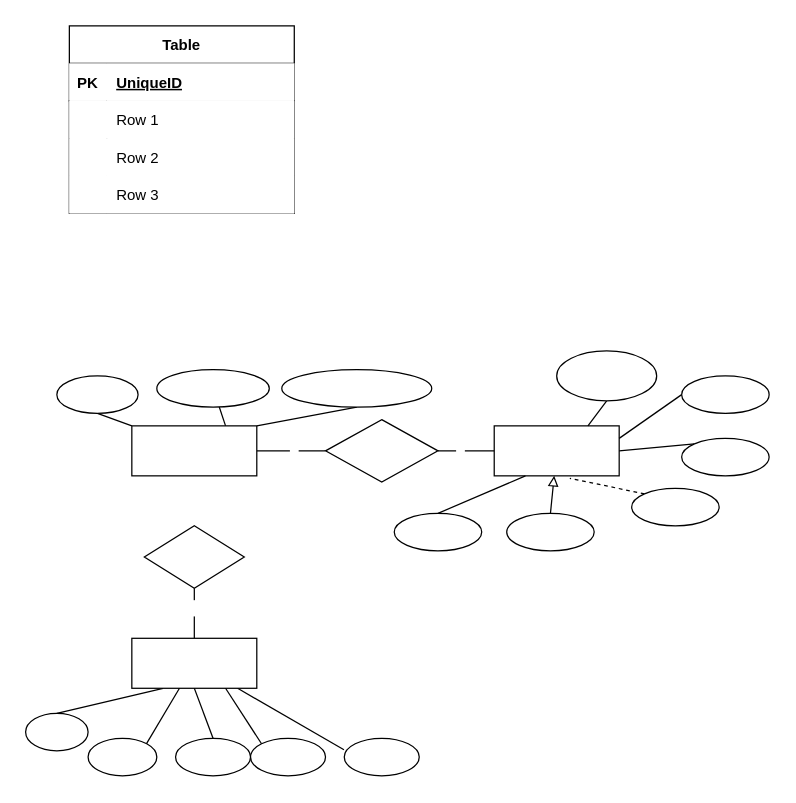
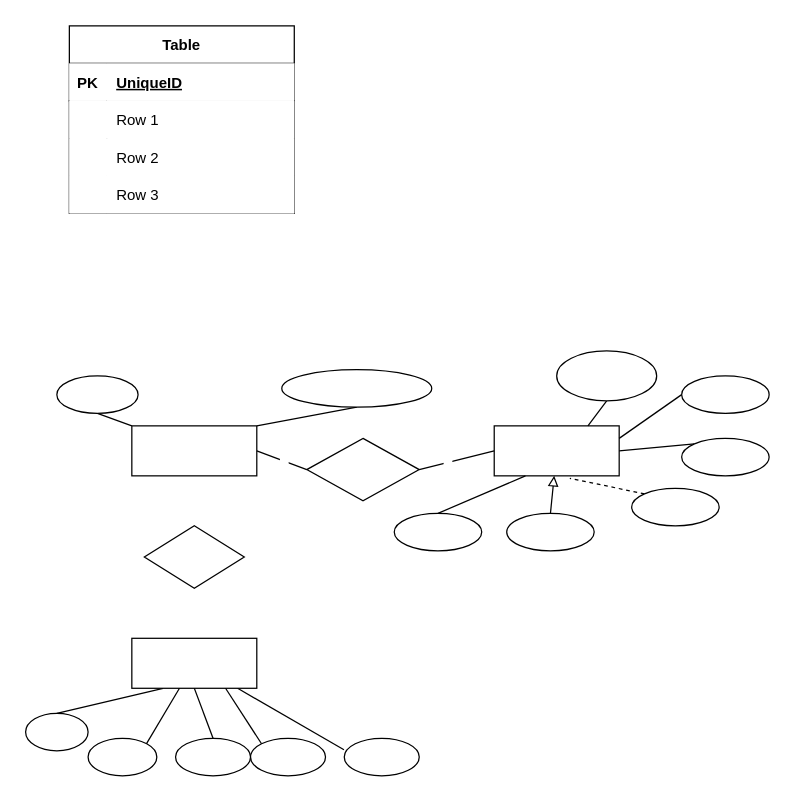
node "password": removed
edge "password" -- "User": removed
node "have": moved (382, 451) -> (363, 469)
edge "publish" -- "Article": removed, label "N"
